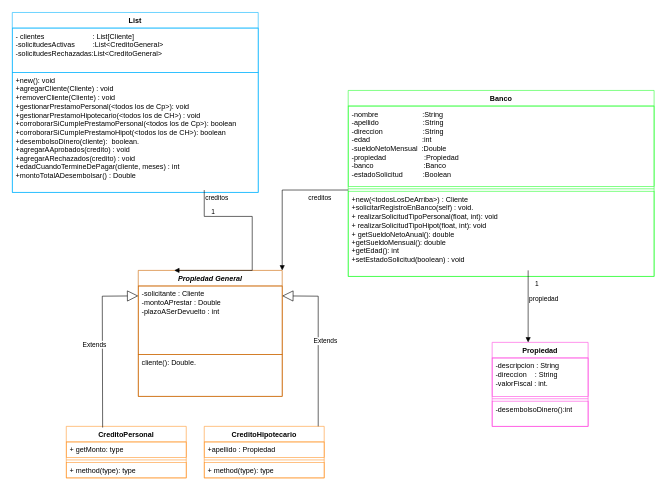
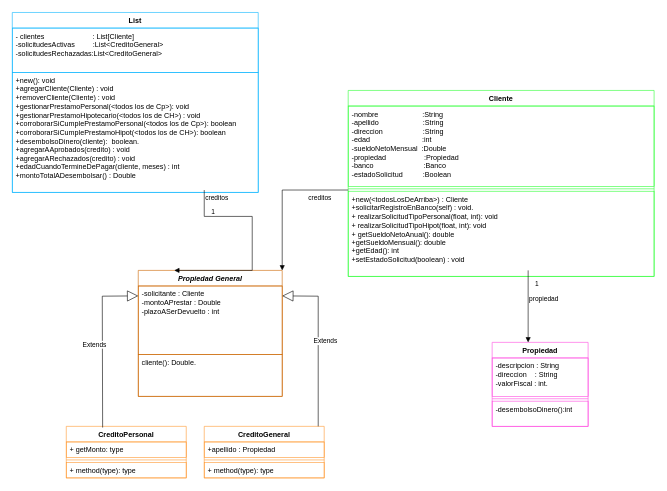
node "Banco": label "Banco" -> "Cliente"
node "CreditoHipotecario": label "CreditoHipotecario" -> "CreditoGeneral"
